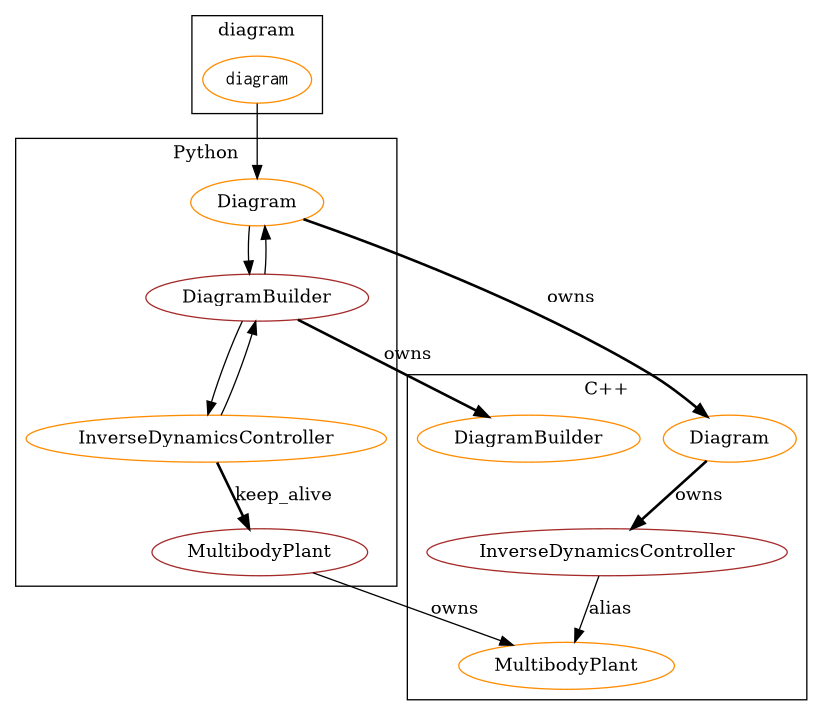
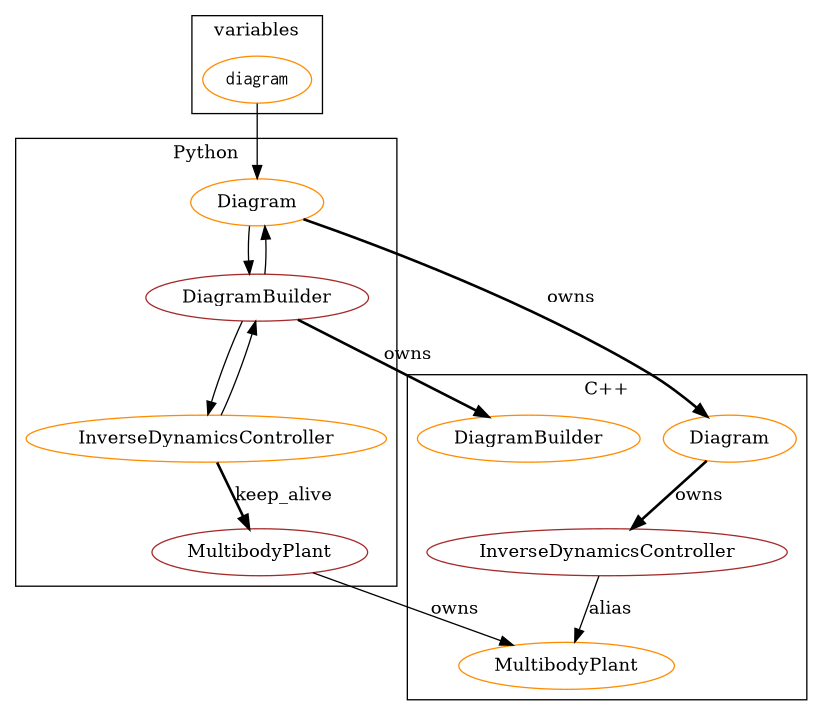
cluster "diagram": label "diagram" -> "variables"
